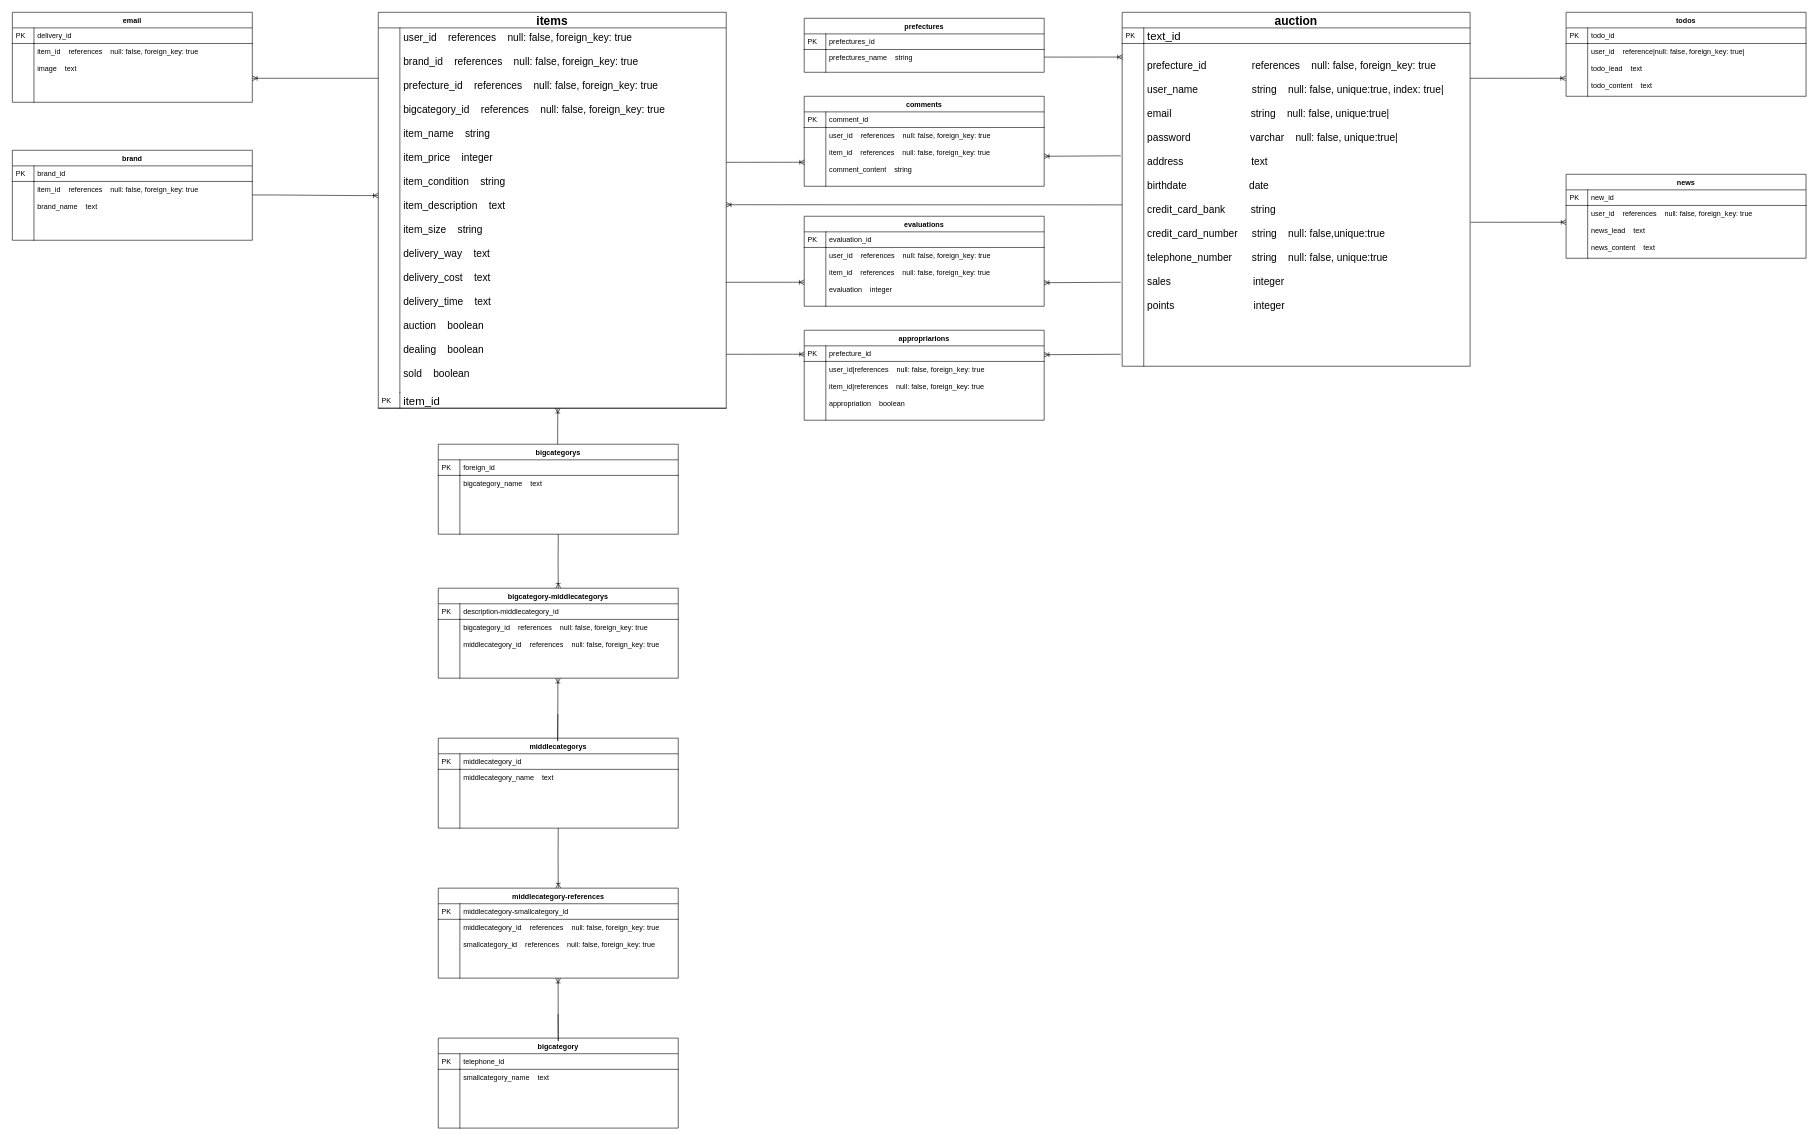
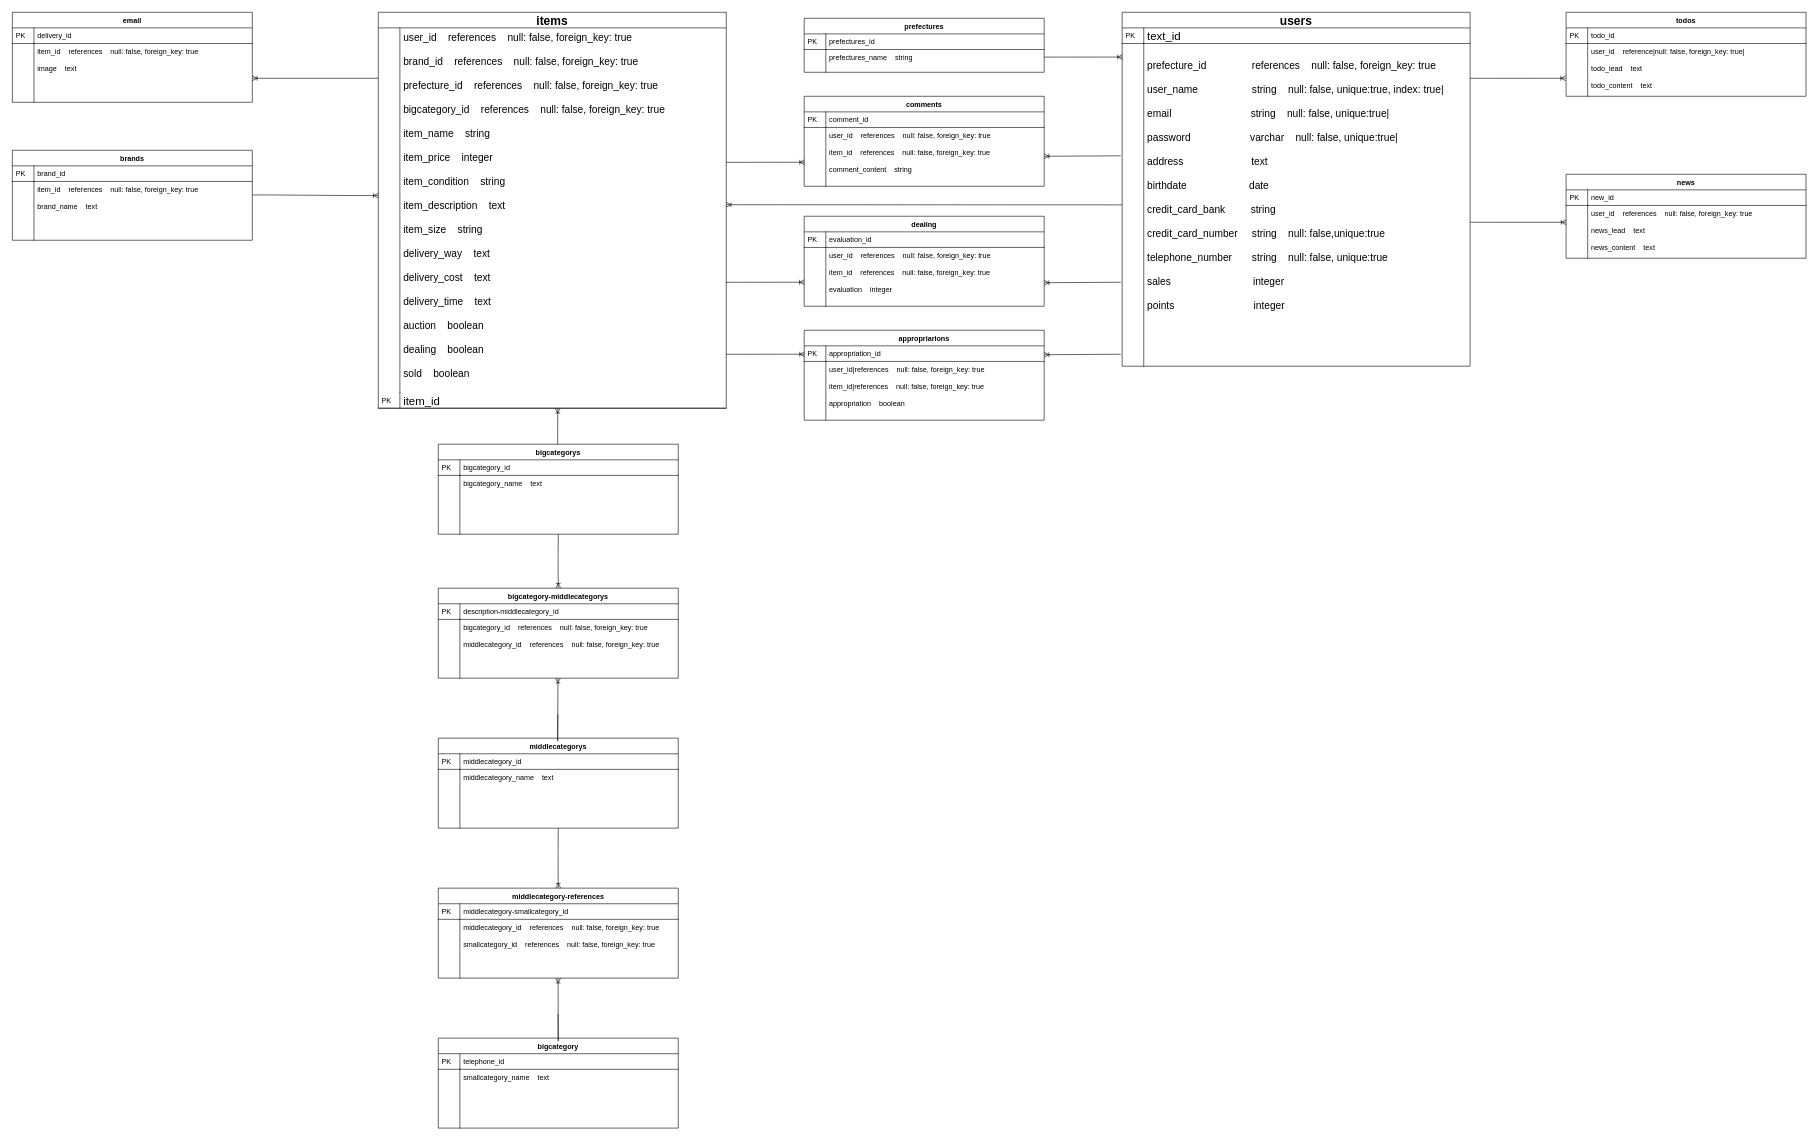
node "auction": label "auction" -> "users"
node "brand": label "brand" -> "brands"
node "evaluations": label "evaluations" -> "dealing"
node "prefecture_id": label "prefecture_id" -> "appropriation_id"
node "foreign_id": label "foreign_id" -> "bigcategory_id"
